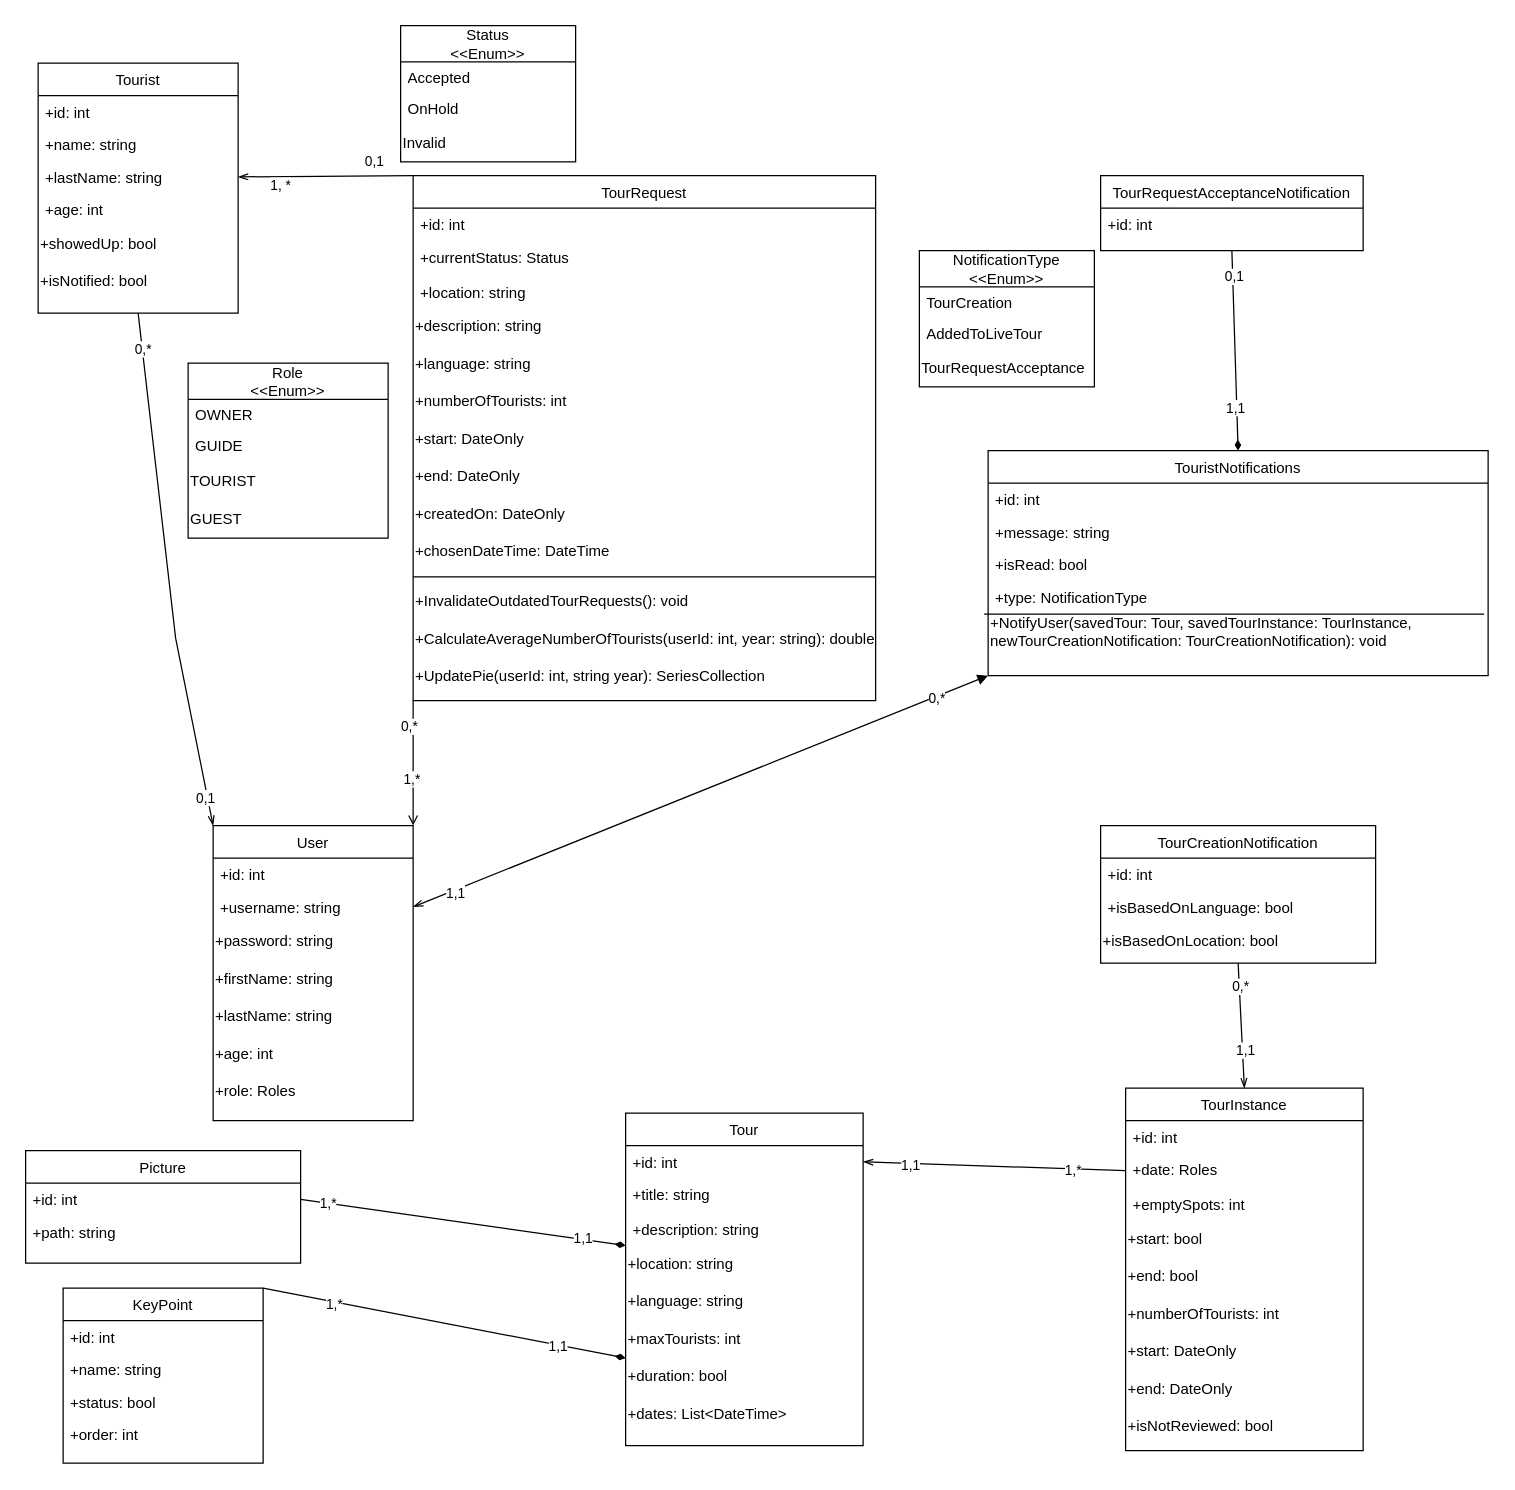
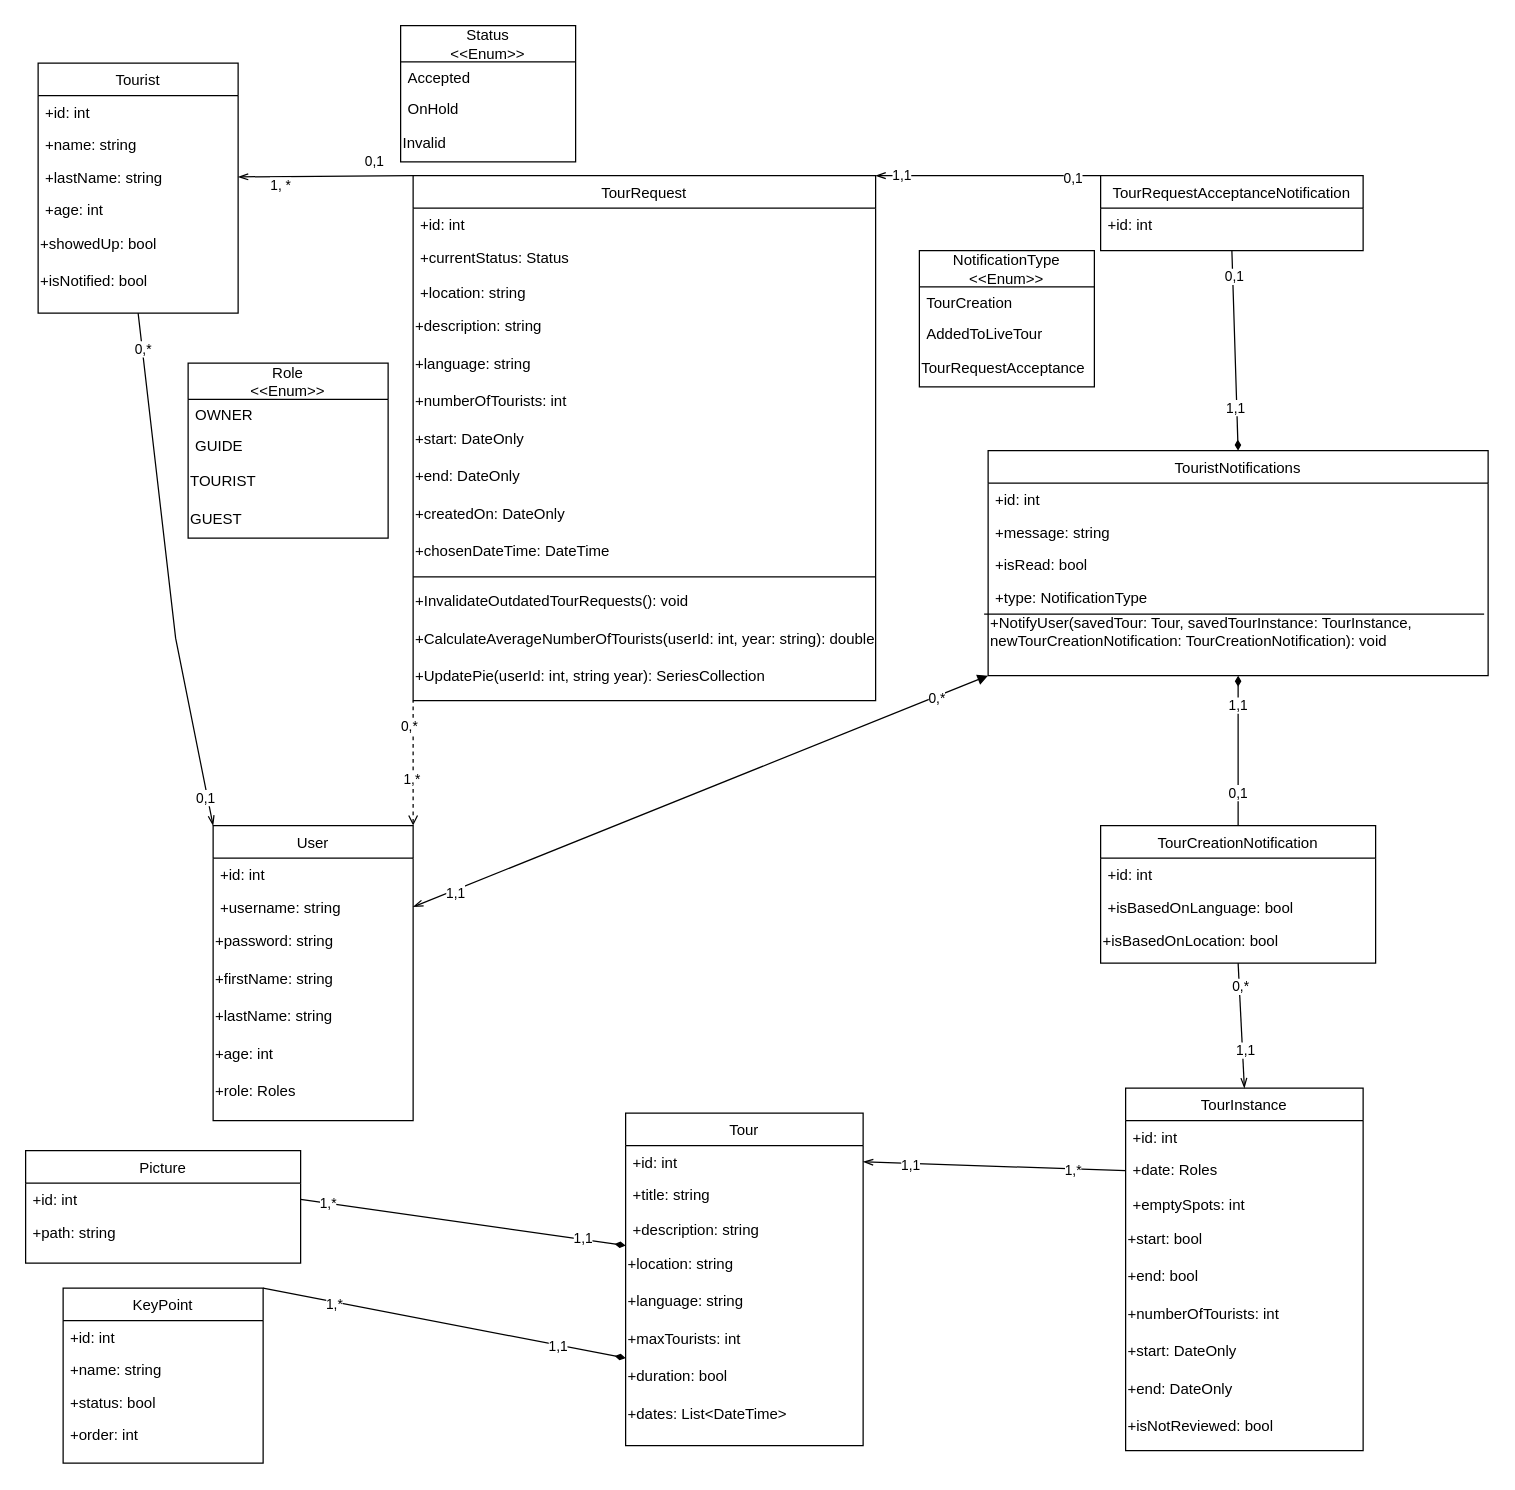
edge "TourRequestAcceptanceNotification" -> "TourRequest": added, labels "0,1", "1,1"
edge "TourCreationNotification" -> "TouristNotifications": added, labels "0,1", "1,1"
edge "TourRequest" -> "User": style solid -> dashed
